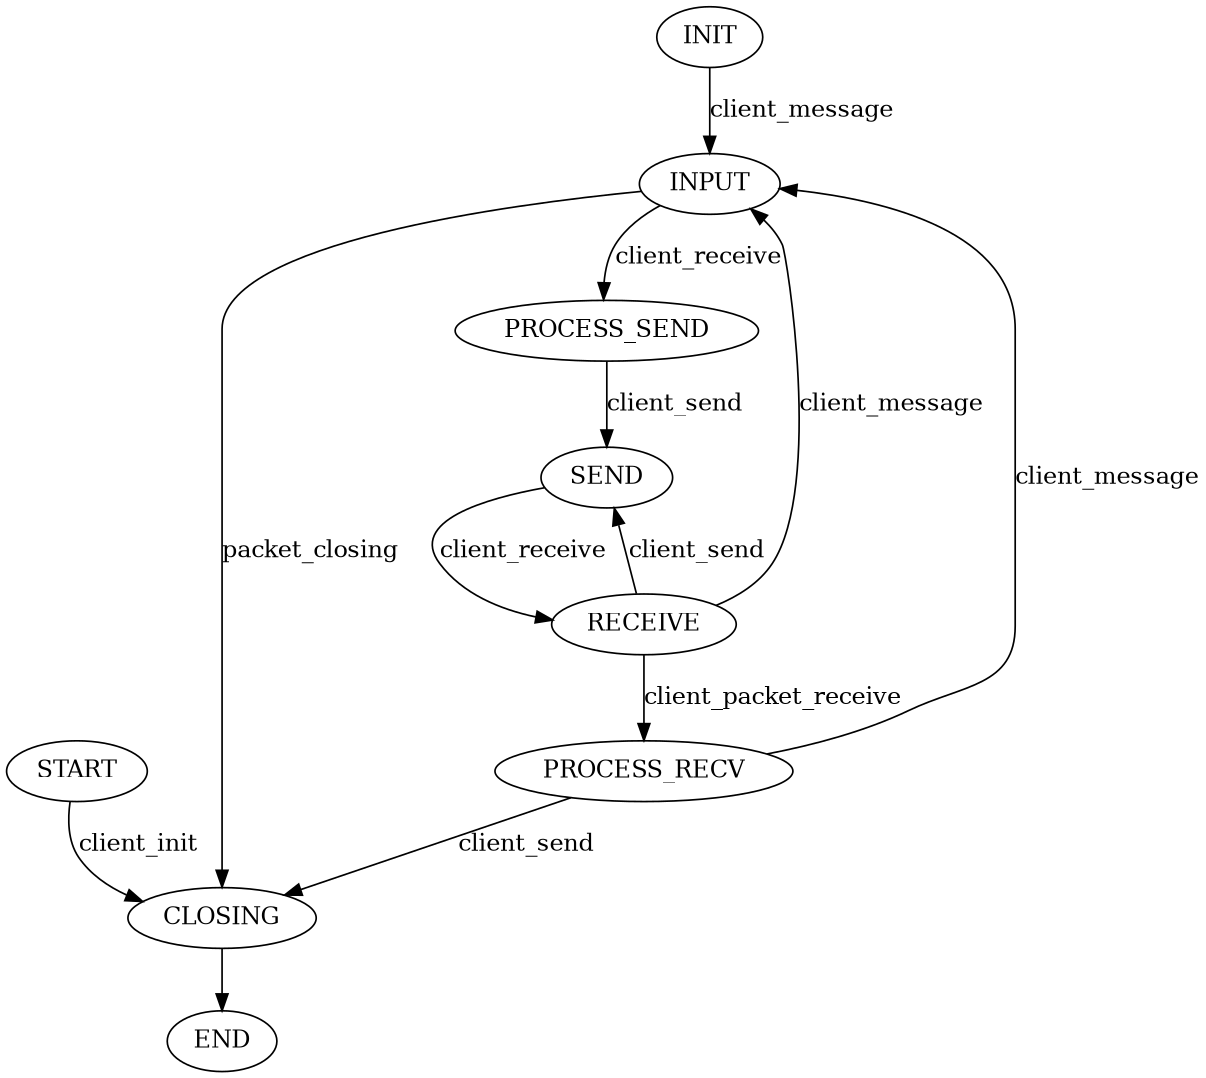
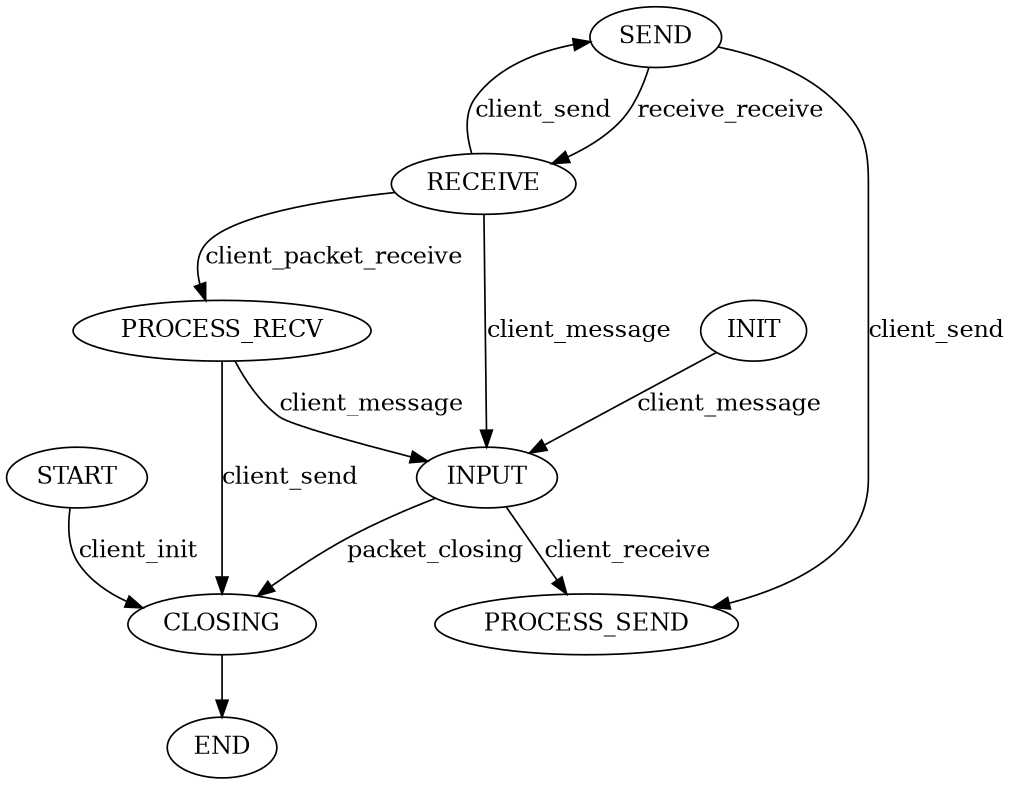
edge "PROCESS_SEND" -> "SEND": reversed
edge "SEND" -> "RECEIVE": label "client_receive" -> "receive_receive"
